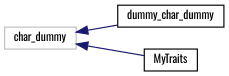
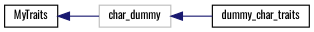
node "dummy_char_dummy": label "dummy_char_dummy" -> "dummy_char_traits"
edge "MyTraits" -> "char_dummy": reversed
